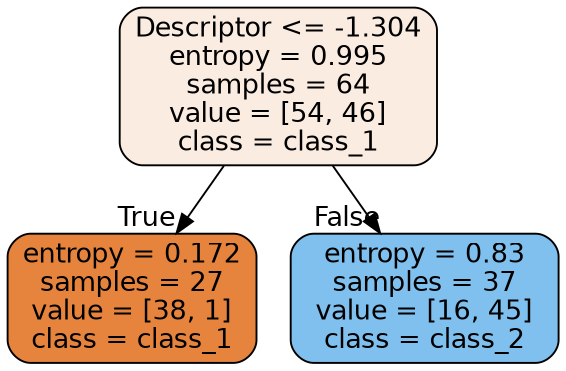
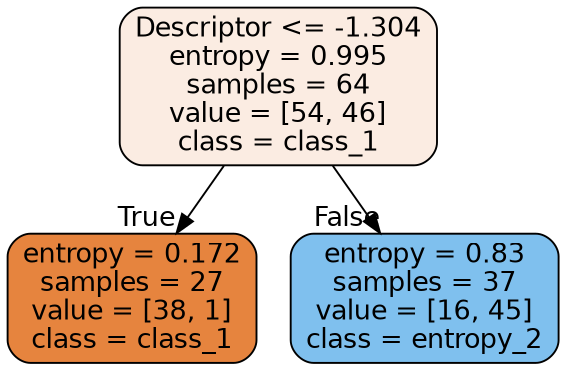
node "entropy = 0.83 samples = 37 value = [16, 45] class = class_2": label "entropy = 0.83 samples = 37 value = [16, 45] class = class_2" -> "entropy = 0.83 samples = 37 value = [16, 45] class = entropy_2"
